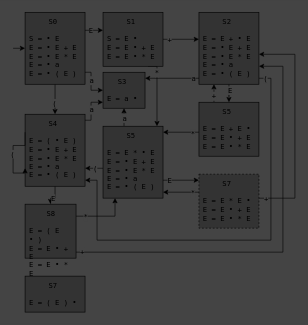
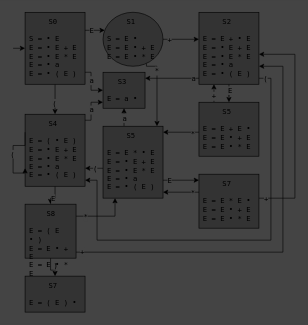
node "S1 S = E • E = E • + E E = E • * E": shape rectangle -> ellipse
node "S7 E = E * E • E = E • + E E = E • * E": style dashed -> solid
edge "S8 E = ( E • ) E = E • + E E = E • * E" -> "S7 E = ( E ) •": added, label ")"
